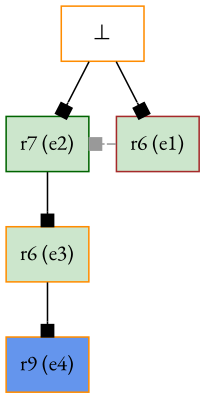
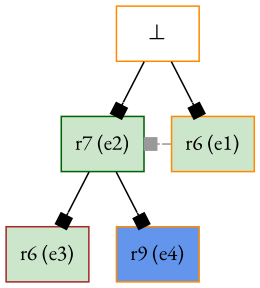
node "r6 (e1)": color brown -> darkorange
node "r6 (e3)": color darkorange -> brown
edge "r6 (e3)" -> "r9 (e4)": now "r7 (e2)" -> "r9 (e4)"
